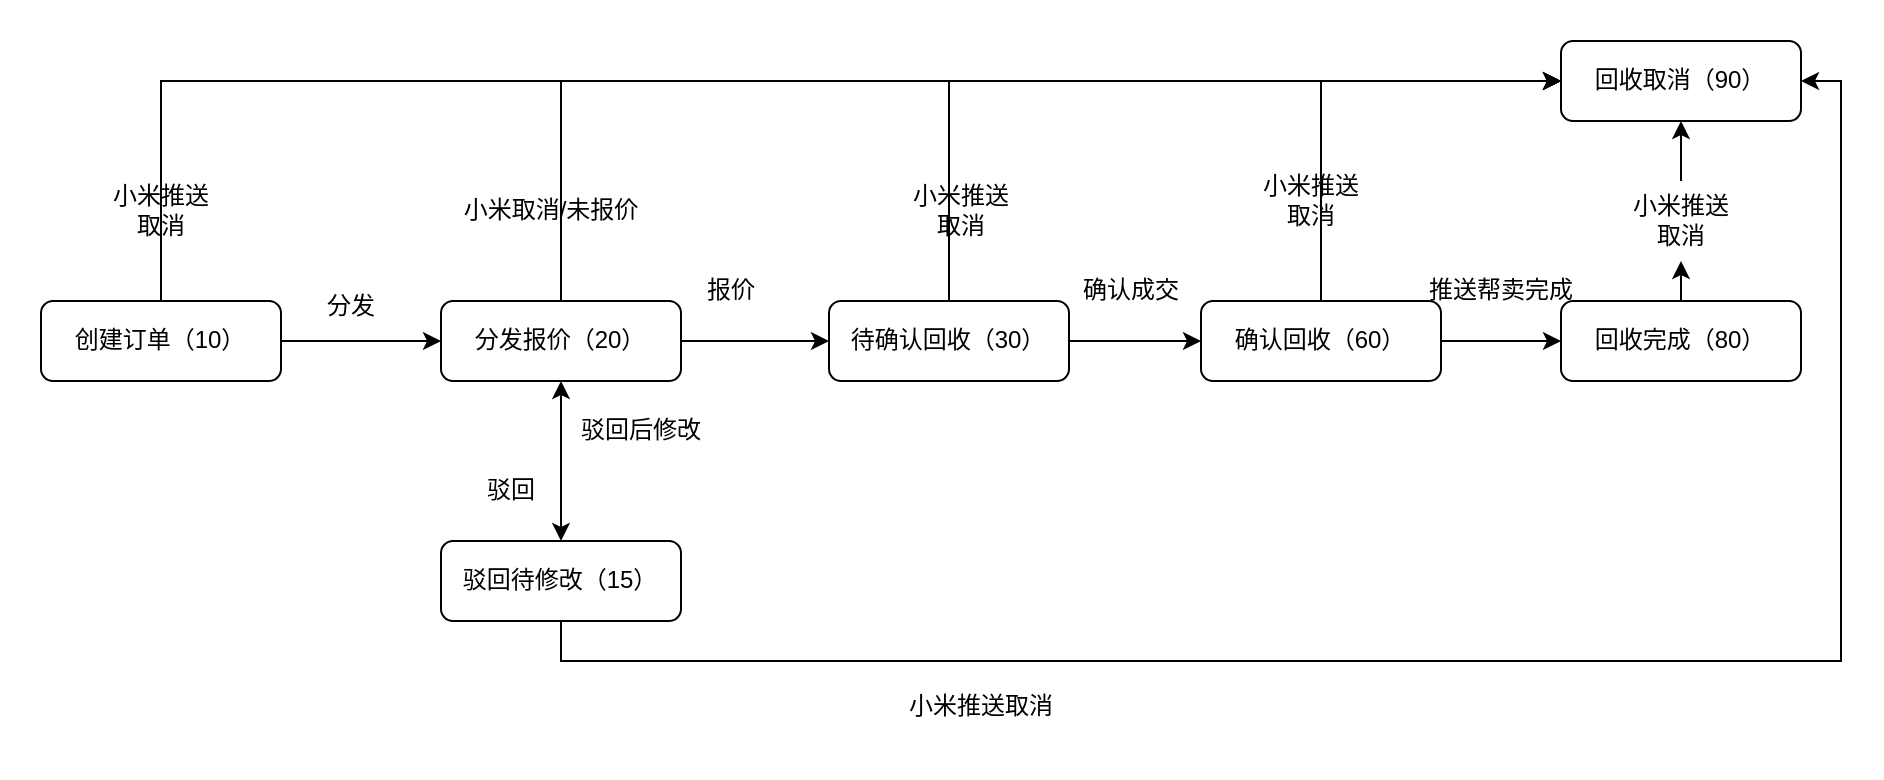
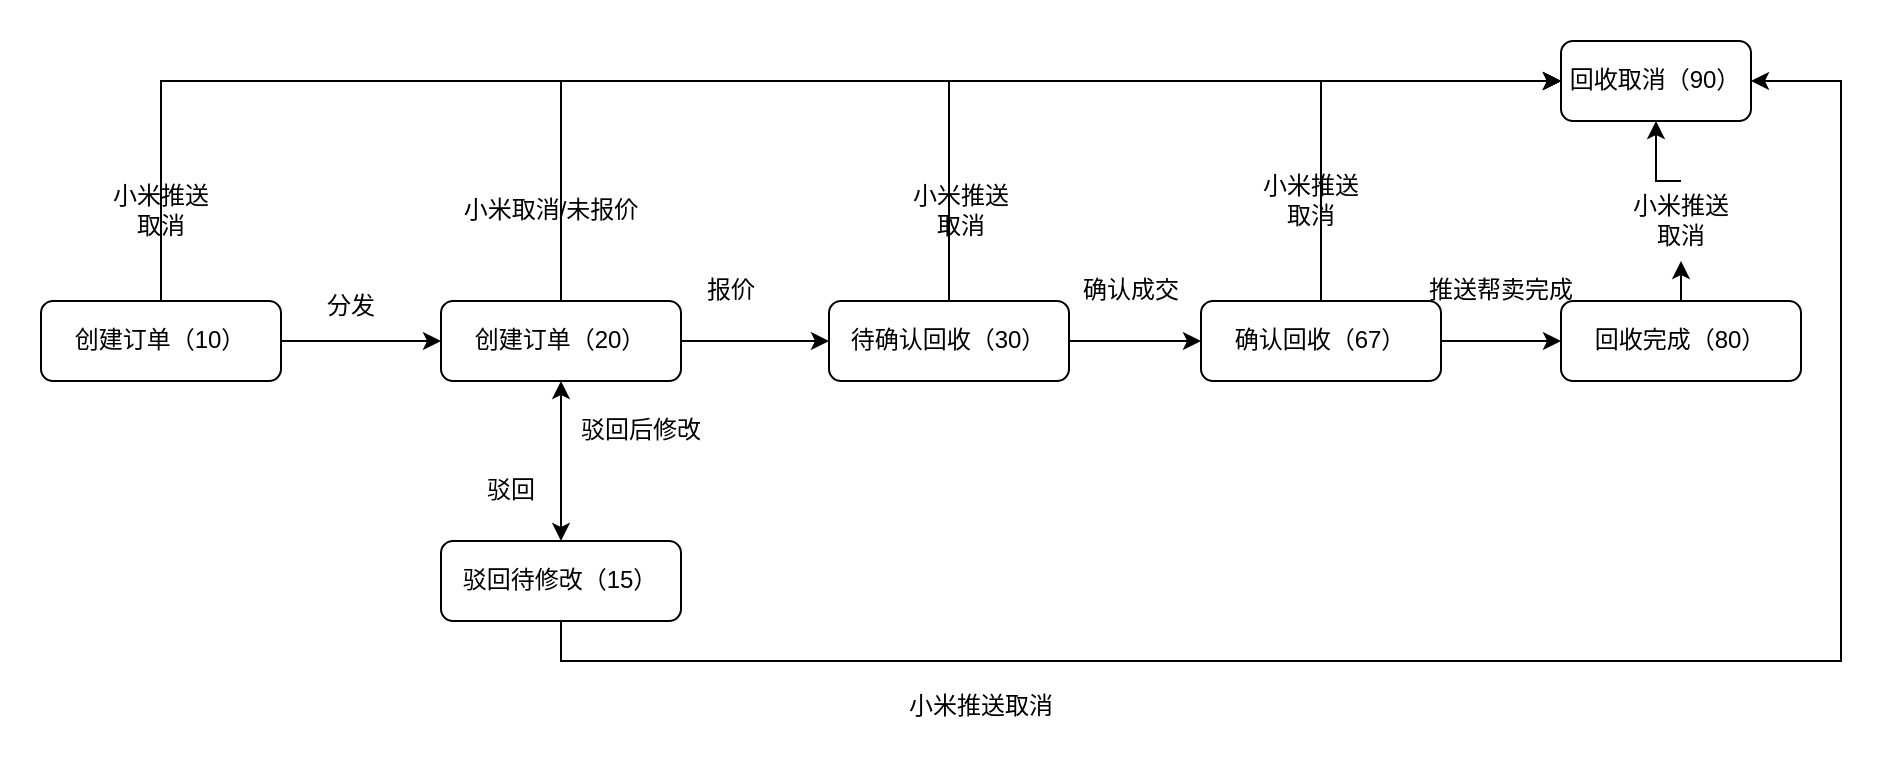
node "回收取消（90）": size 240x80 -> 190x80
node "分发报价（20）": label "分发报价（20）" -> "创建订单（20）"
node "确认回收（60）": label "确认回收（60）" -> "确认回收（67）"
